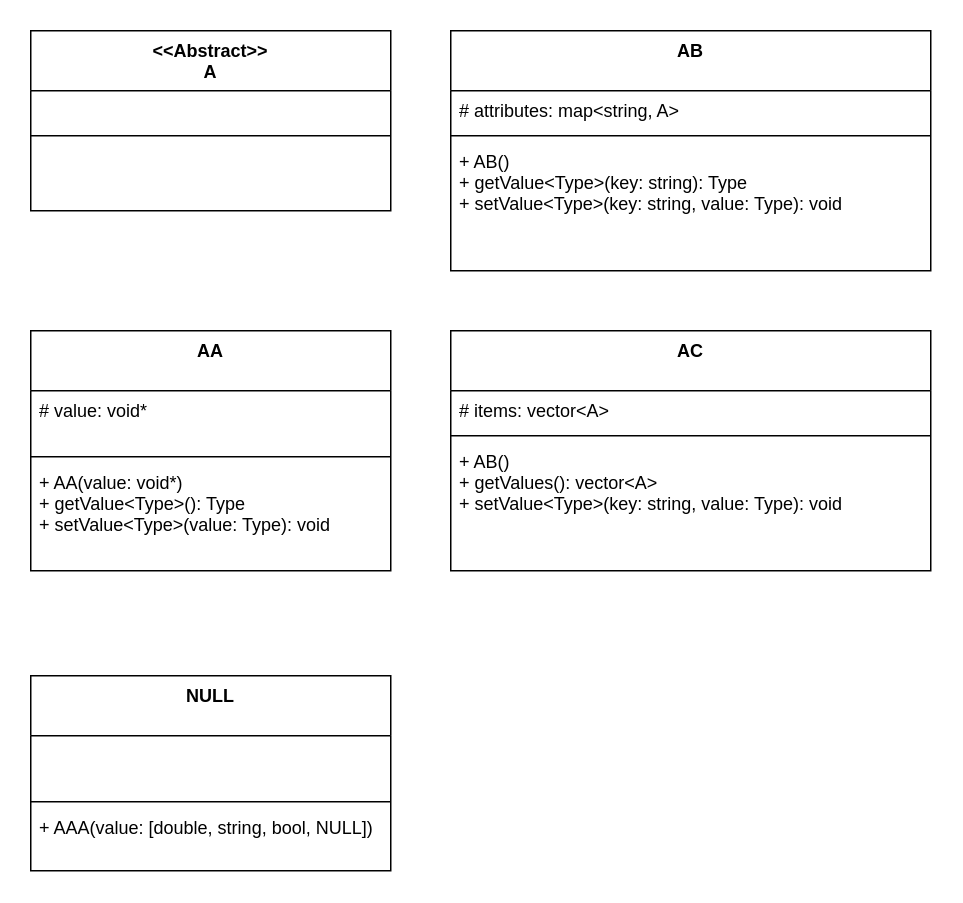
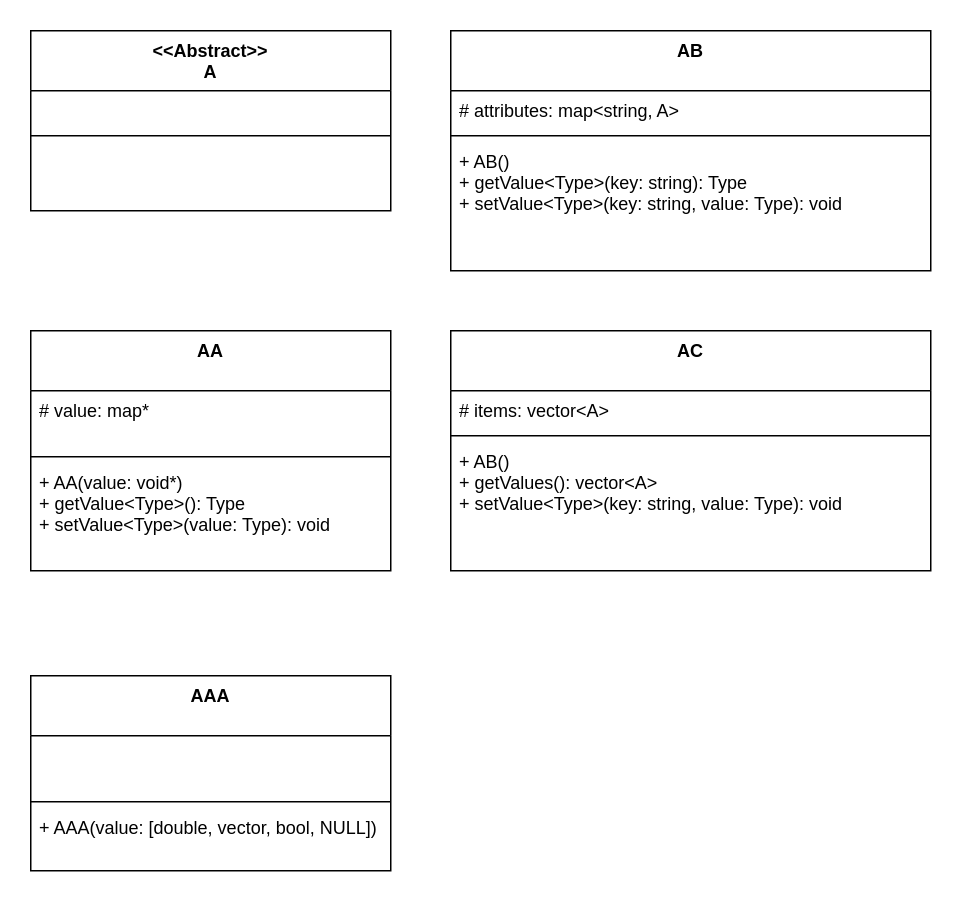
node "# value: void*": label "# value: void*" -> "# value: map*"
node "NULL": label "NULL" -> "AAA"
node "+ AAA(value: [double, string, bool, NULL])": label "+ AAA(value: [double, string, bool, NULL])" -> "+ AAA(value: [double, vector, bool, NULL])"
